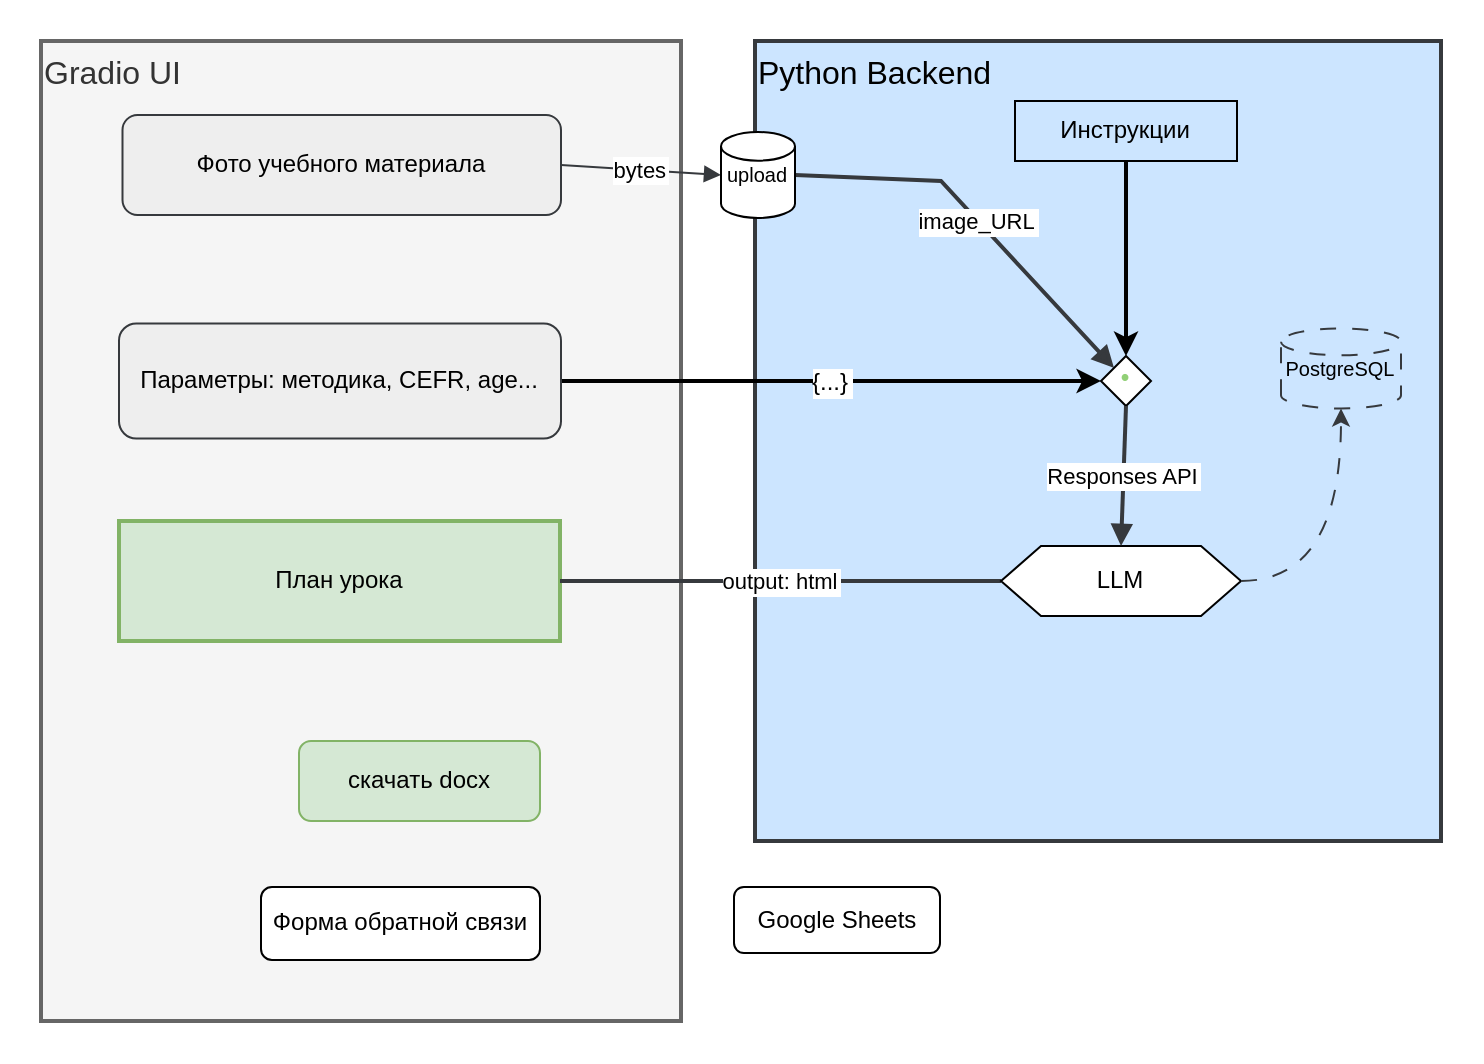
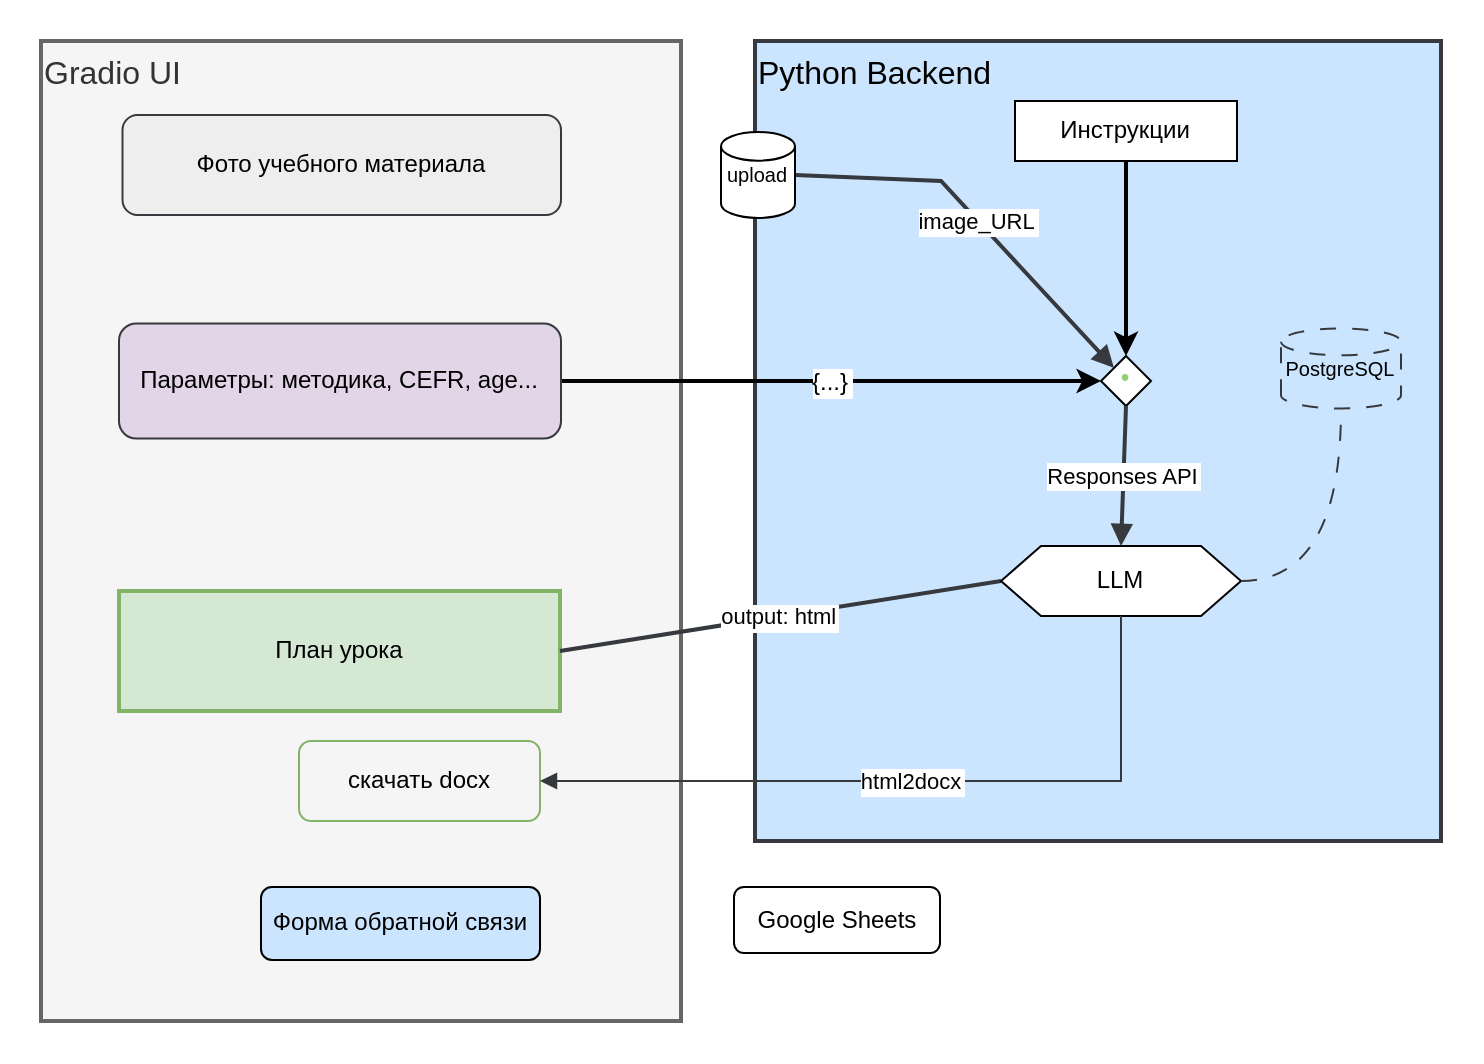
node "Инструкции": fillcolor #cce5ff -> #ffffff
edge "Фото учебного материала" -> "upload": removed, label "bytes"
node "Параметры: методика, CEFR, age...": fillcolor #eeeeee -> #e1d5e7
edge "LLM" -> "PostgreSQL": arrowhead classic -> none
node "План урока": moved (340, 581) -> (340, 651)
node "скачать docx": fillcolor #d5e8d4 -> #f5f5f5
edge "LLM" -> "скачать docx": added, label "html2docx"
node "Форма обратной связи": fillcolor #ffffff -> #cce5ff
